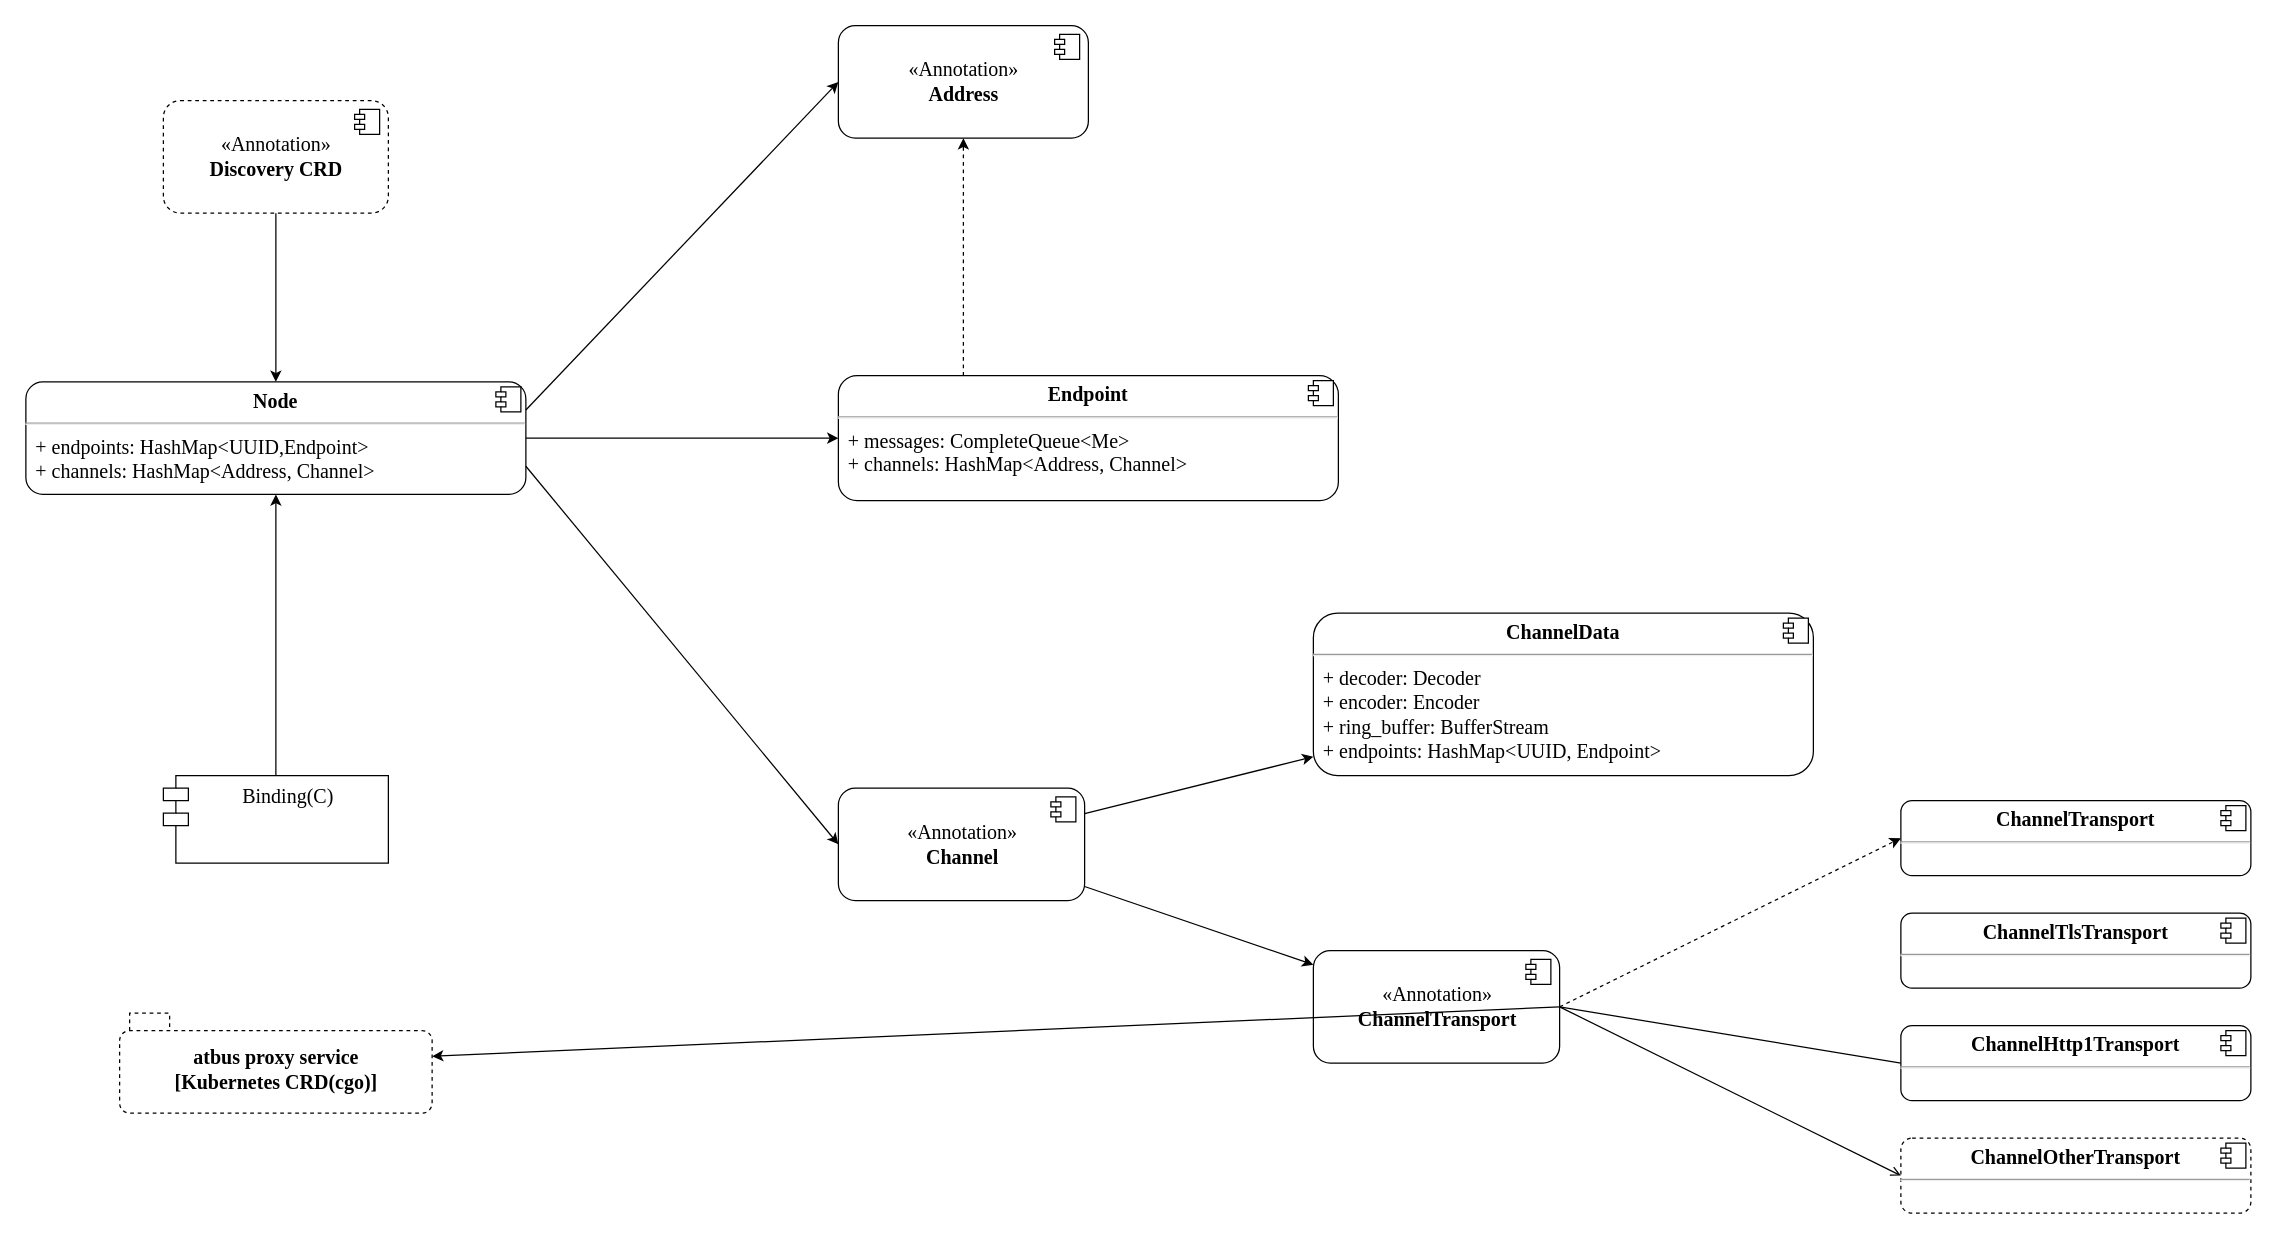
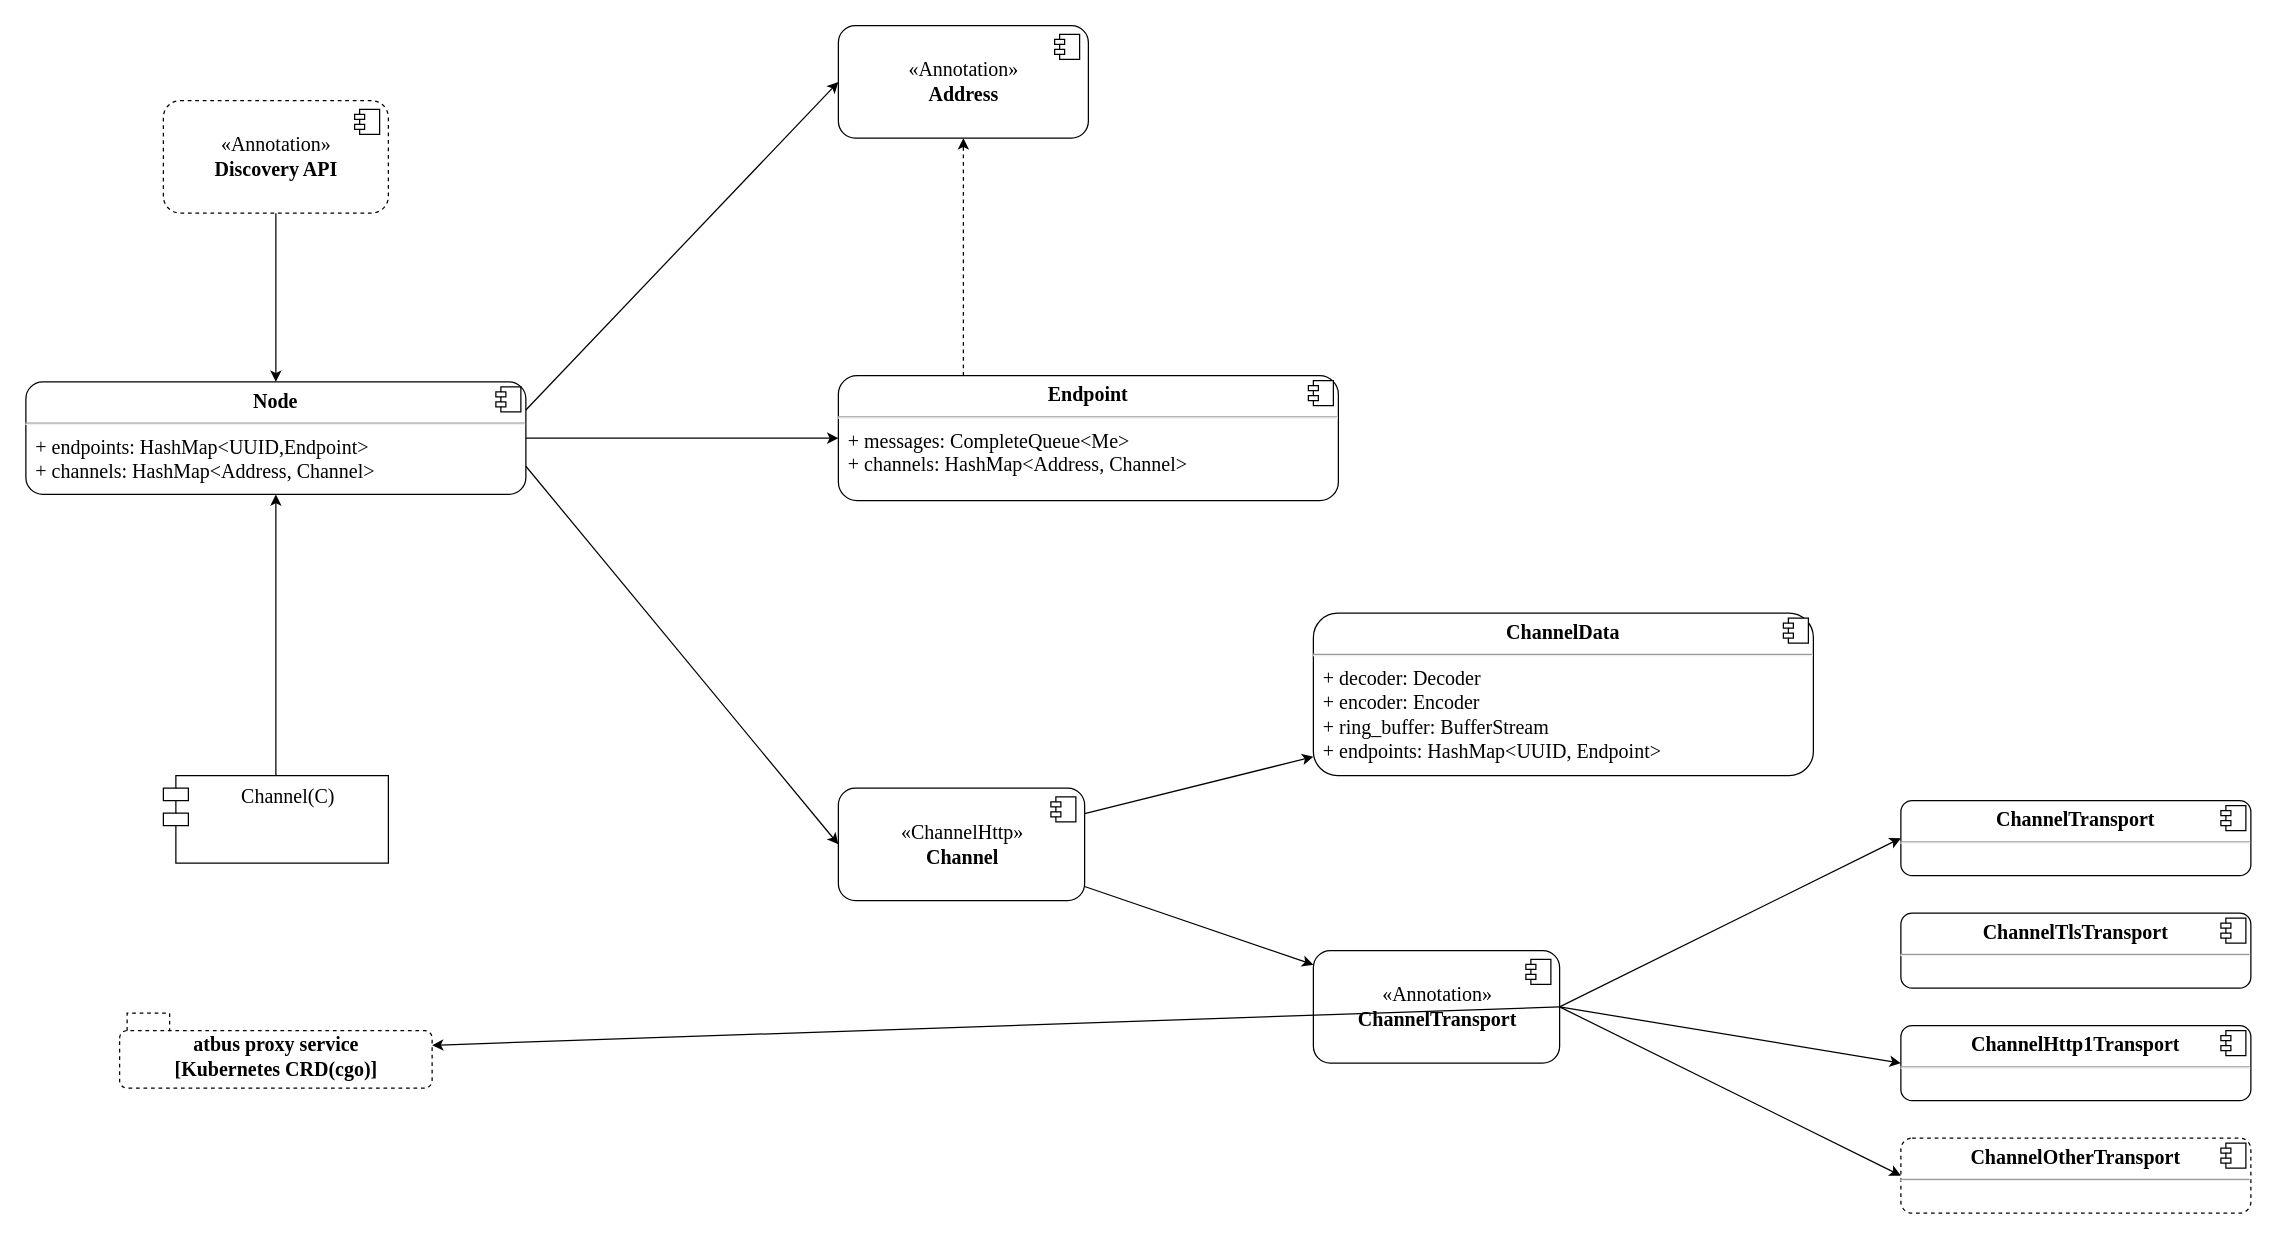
node "«Annotation» Discovery CRD": label "«Annotation» Discovery CRD" -> "«Annotation» Discovery API"
node "Binding(C)": label "Binding(C)" -> "Channel(C)"
node "«Annotation» Channel": label "«Annotation» Channel" -> "«ChannelHttp» Channel"
edge "«Annotation» ChannelTransport" -> "ChannelTransport": style dashed -> solid
edge "«Annotation» ChannelTransport" -- "ChannelHttp1Transport": arrowhead none -> classic
node "atbus proxy service [Kubernetes CRD(cgo)]": size 313x100 -> 313x75
edge "«Annotation» ChannelTransport" -> "ChannelOtherTransport": arrowhead open -> classic
